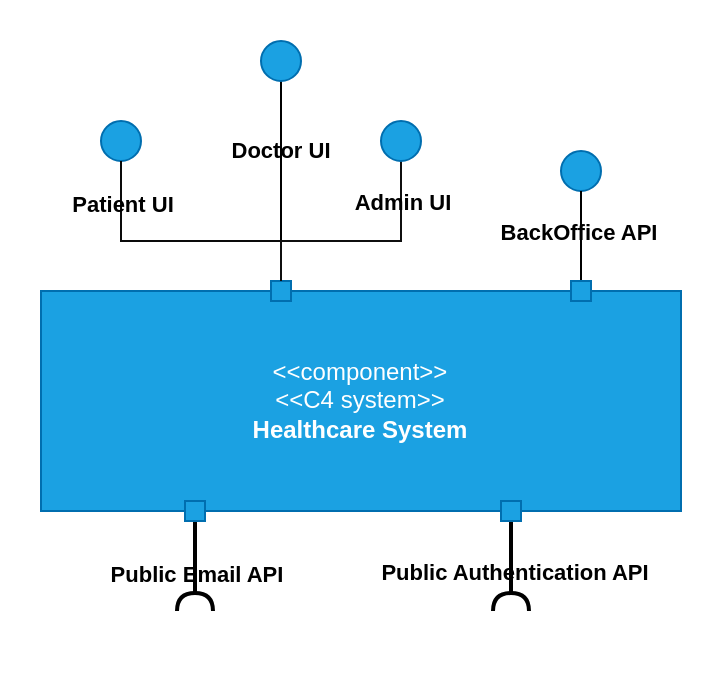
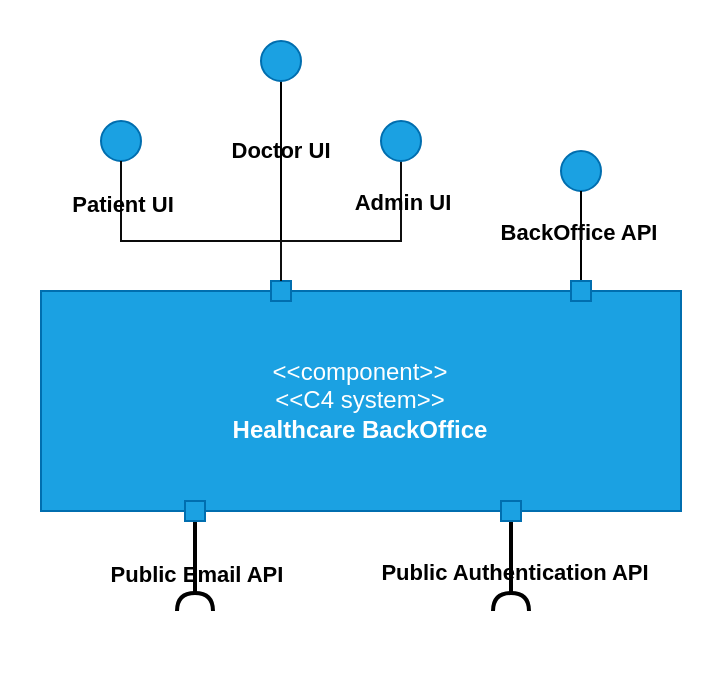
node "<<component>> <<C4 system>> Healthcare System": label "<<component>> <<C4 system>> Healthcare System" -> "<<component>> <<C4 system>> Healthcare BackOffice"
